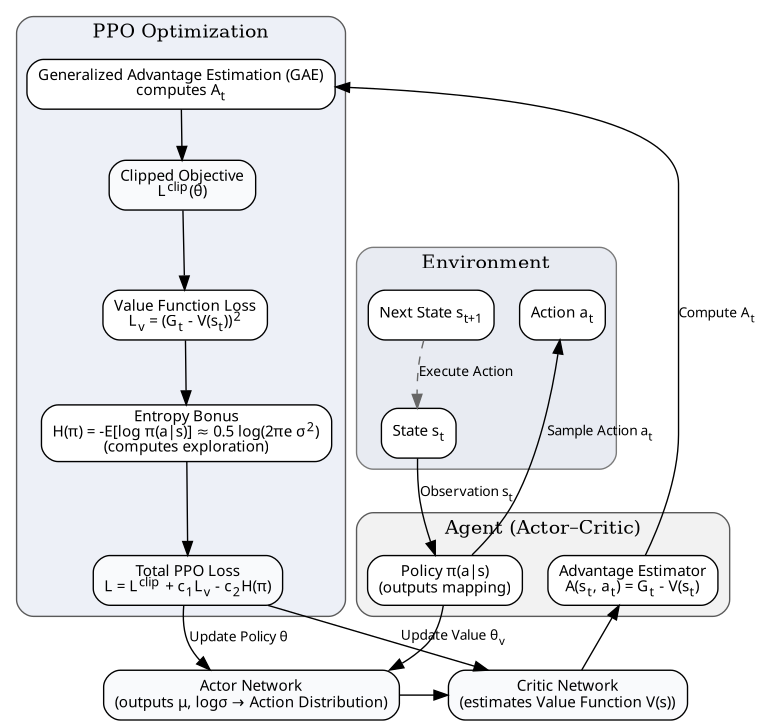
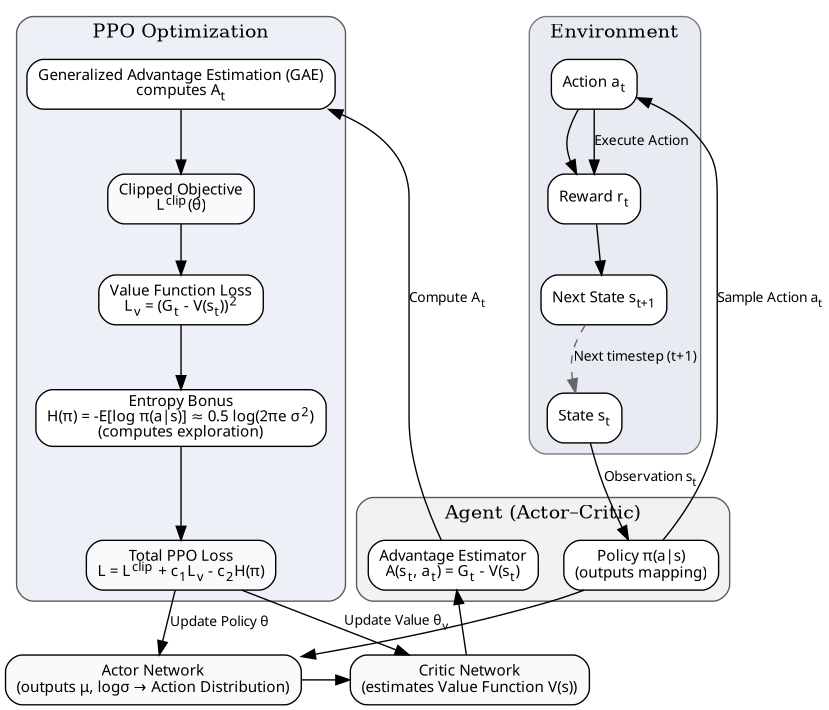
node "Reward r": added
edge "Next State s" -> "State s": label "Execute Action" -> "Next timestep (t+1)"
